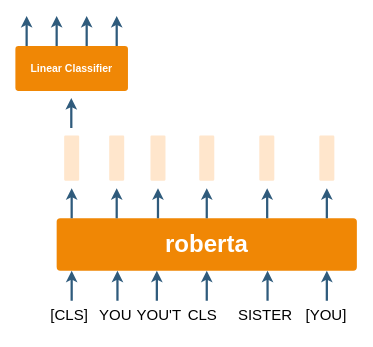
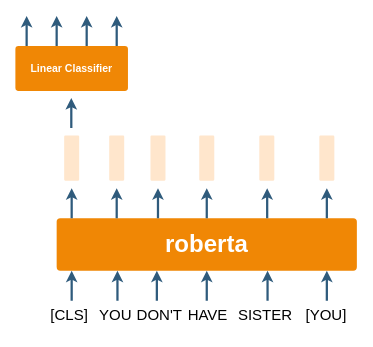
node "YOU'T": label "YOU'T" -> "DON'T"
node "CLS": label "CLS" -> "HAVE"
